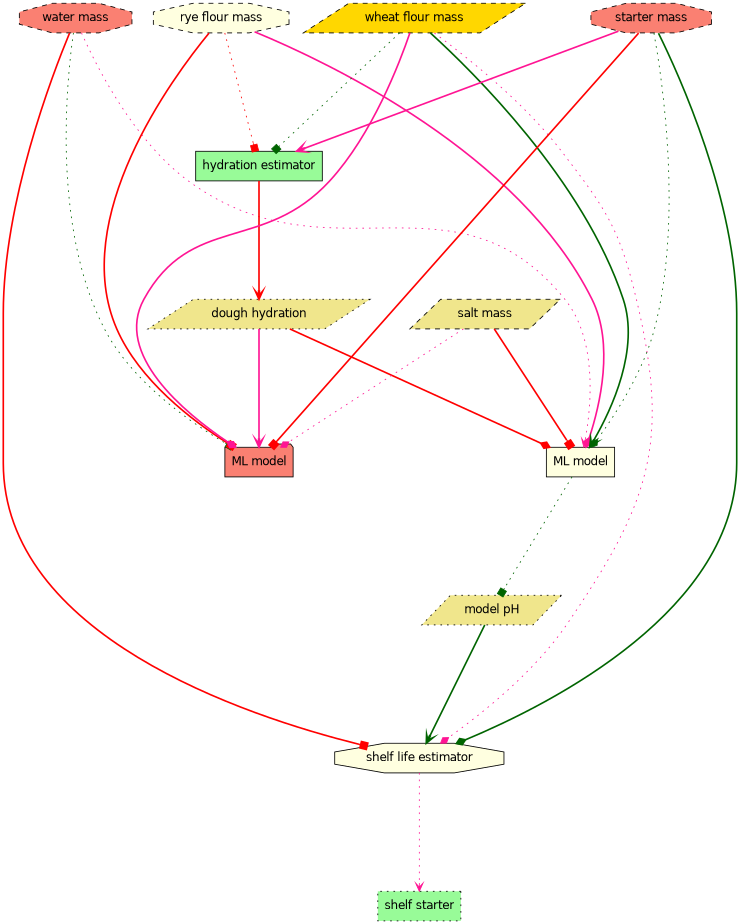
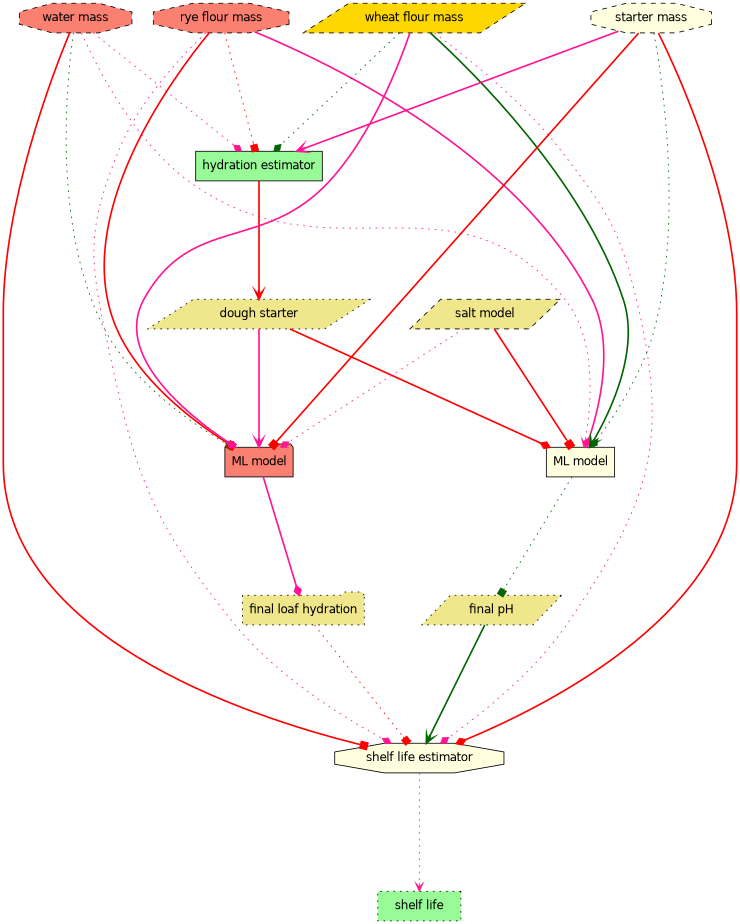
node "rye flour mass": fillcolor lightyellow -> salmon
node "starter mass": fillcolor salmon -> lightyellow
edge "water mass" -> "hydration estimator": added
edge "wheat flour mass" -> "hydration estimator": arrowhead box -> diamond
node "dough hydration": label "dough hydration" -> "dough starter"
node "salt mass": label "salt mass" -> "salt model"
edge "rye flour mass" -> "shelf life estimator": added
edge "starter mass" -> "shelf life estimator": color darkgreen -> red
node "final loaf hydration": added
node "model pH": label "model pH" -> "final pH"
node "shelf starter": label "shelf starter" -> "shelf life"
